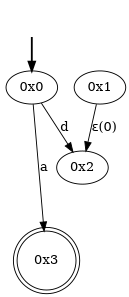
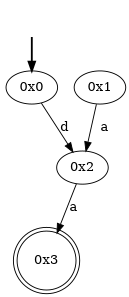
edge "0x1" -> "0x2": label "ε(0)" -> "a"
edge "0x0" -> "0x3": now "0x2" -> "0x3"
